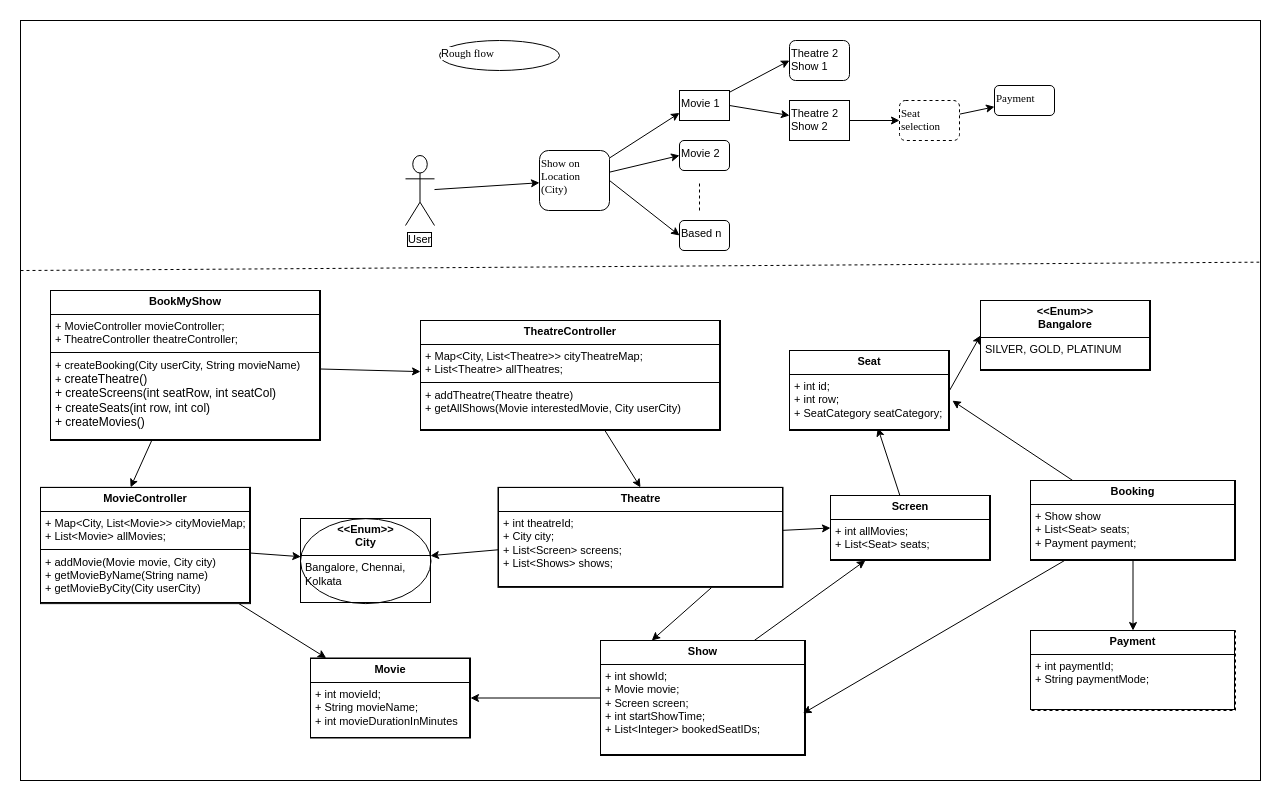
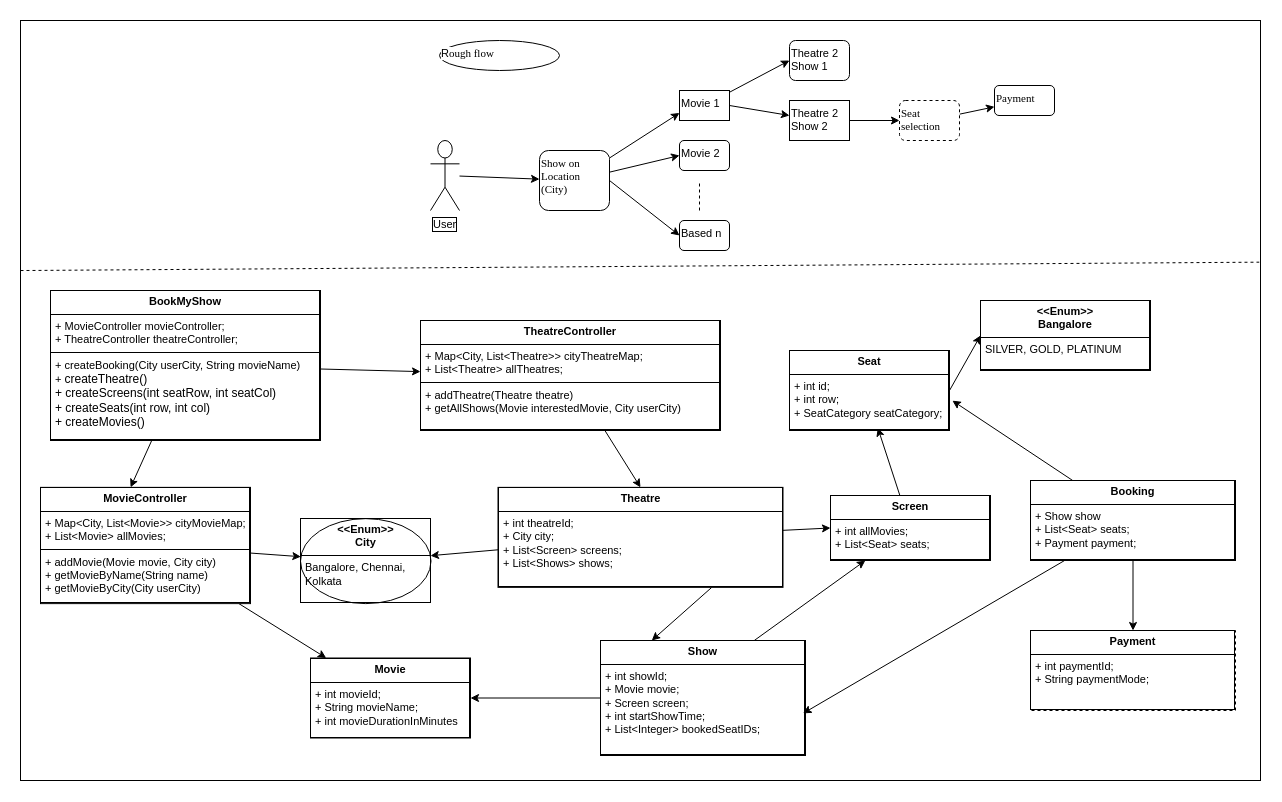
node "User": moved (420, 191) -> (445, 176)
